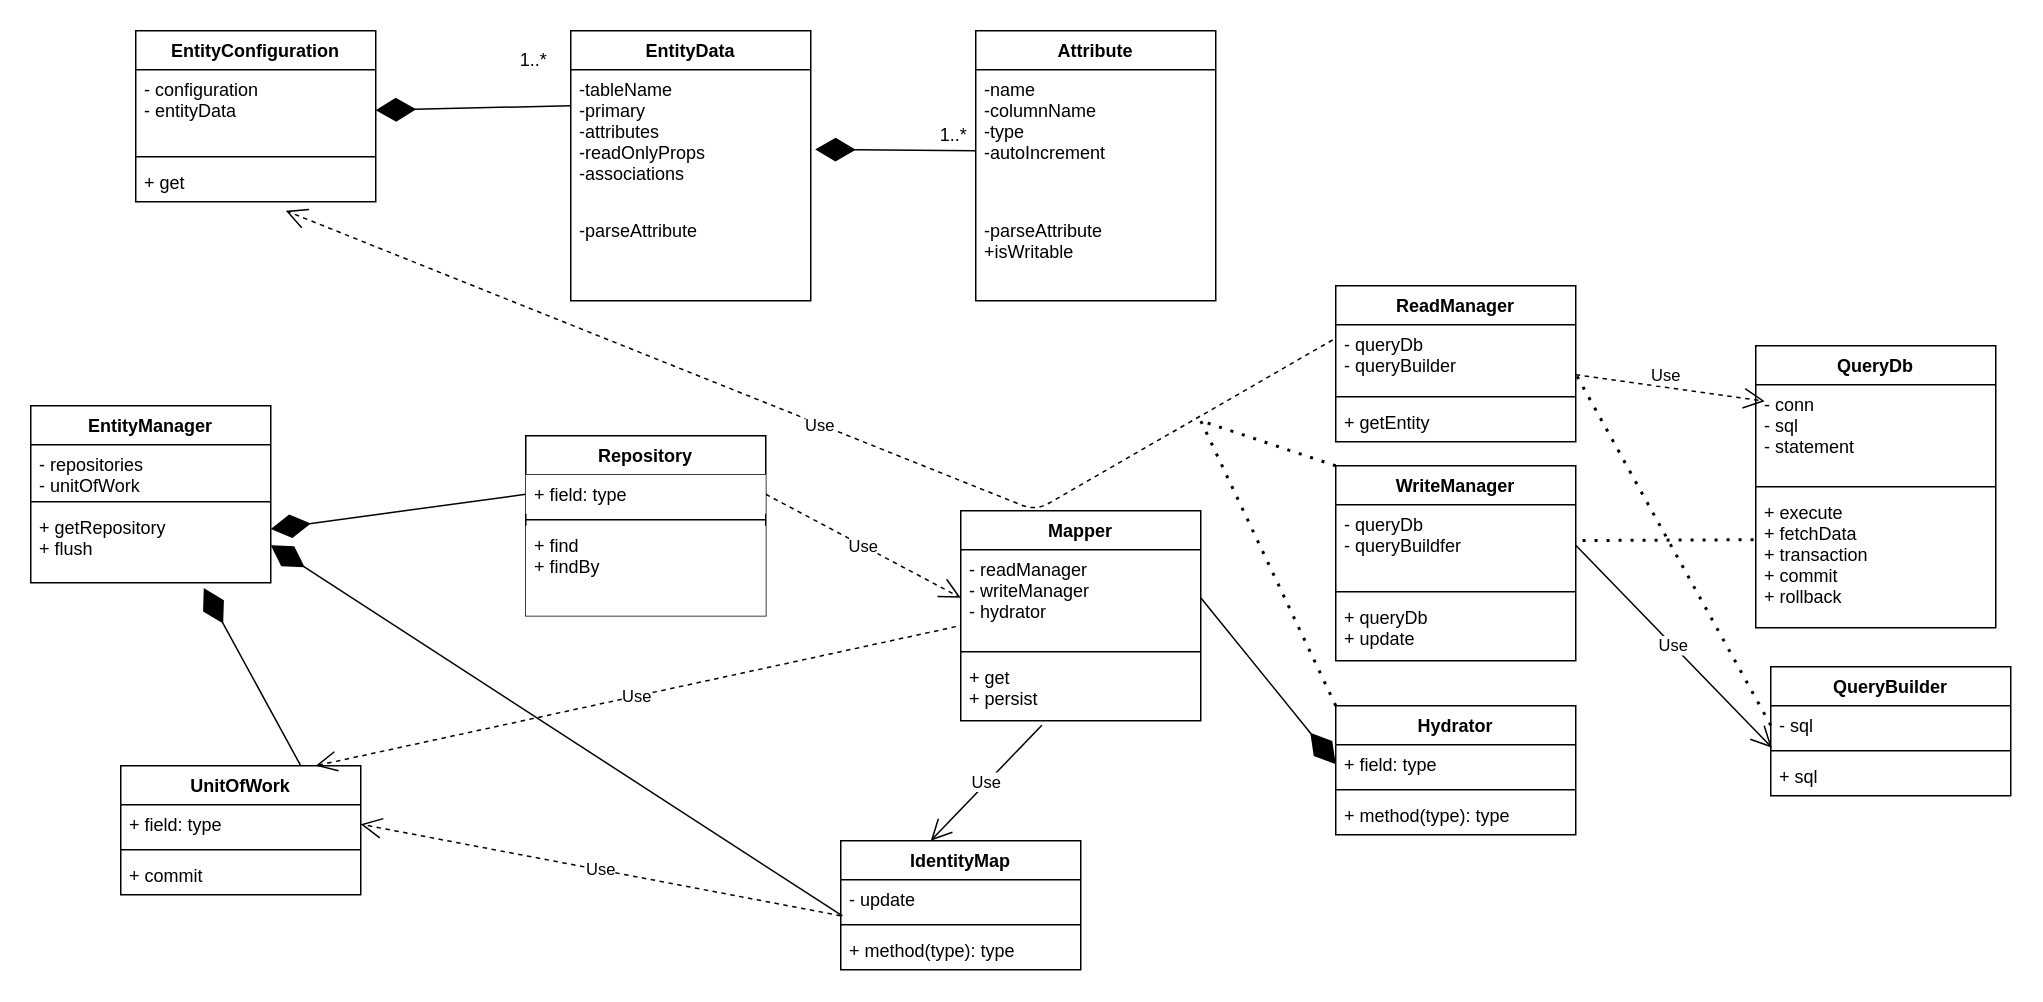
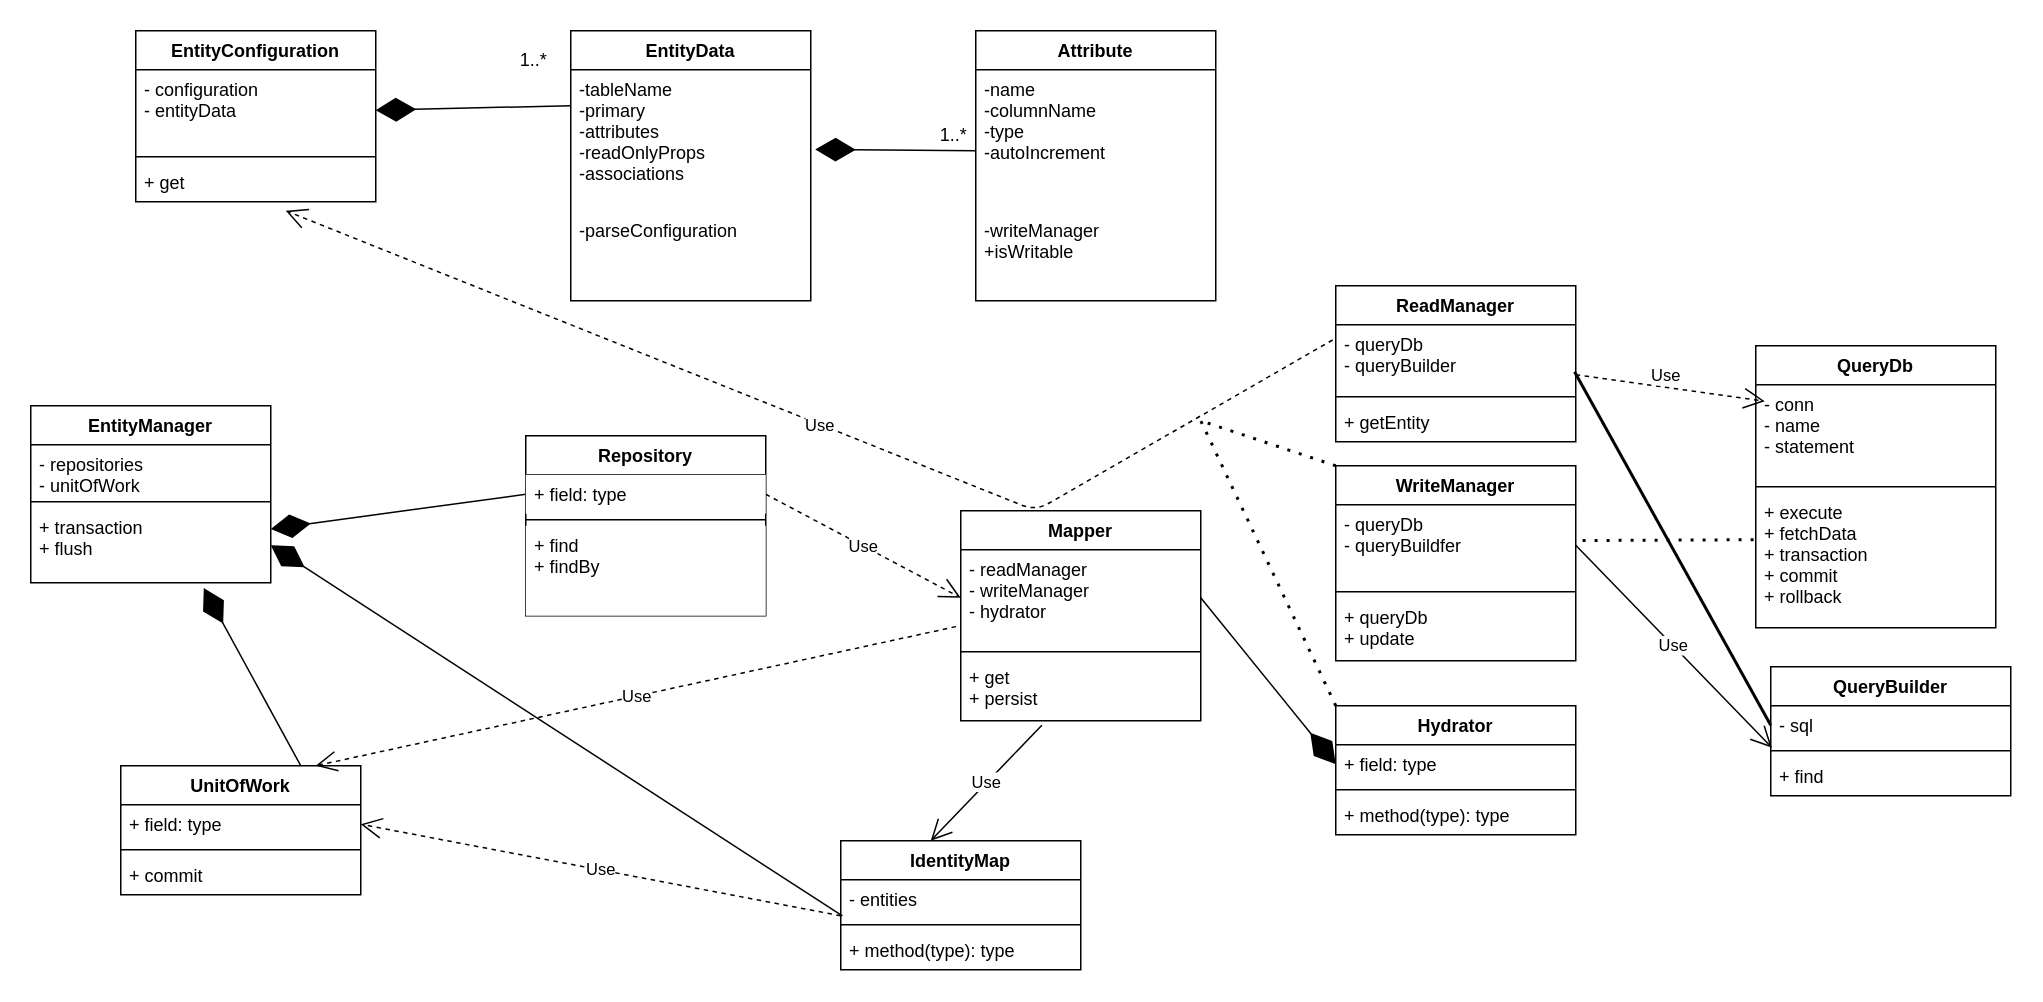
node "-parseAttribute": label "-parseAttribute" -> "-parseConfiguration"
node "-parseAttribute +isWritable": label "-parseAttribute +isWritable" -> "-writeManager +isWritable"
node "- conn - sql - statement": label "- conn - sql - statement" -> "- conn - name - statement"
node "+ getRepository + flush": label "+ getRepository + flush" -> "+ transaction + flush"
edge "- queryDb - queryBuilder" -- "- sql": style dashed -> solid
node "+ sql": label "+ sql" -> "+ find"
node "- update": label "- update" -> "- entities"
